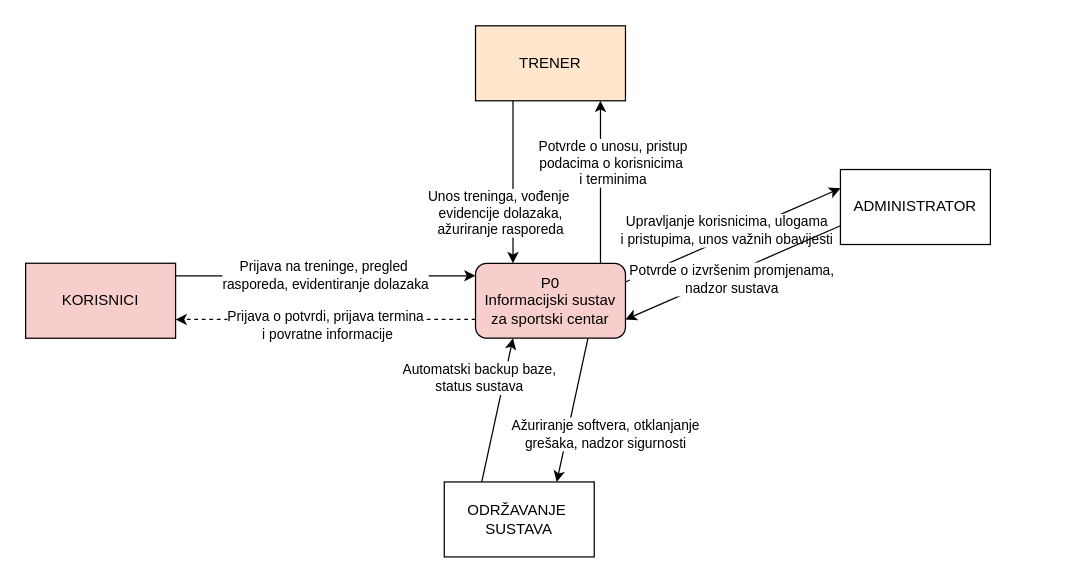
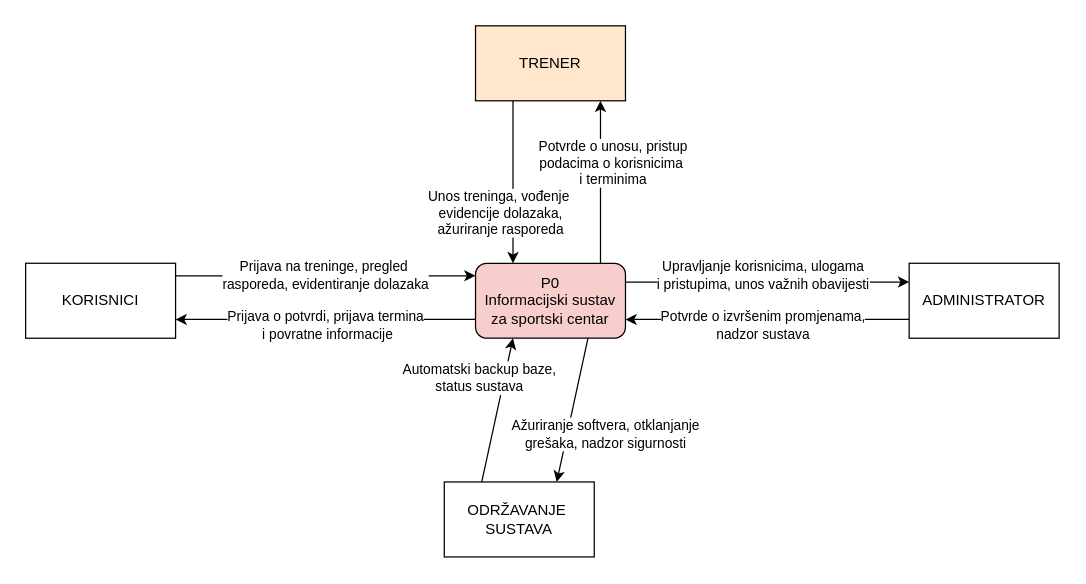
node "ADMINISTRATOR": moved (916, 207) -> (984, 301)
node "KORISNICI": fillcolor #f8cecc -> #ffffff
edge "P0 Informacijski sustav za sportski centar" -> "KORISNICI": style dashed -> solid
